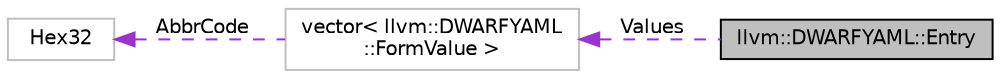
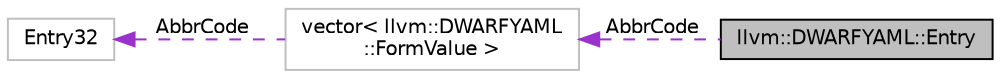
edge "llvm::DWARFYAML::Entry" -> "vector< llvm::DWARFYAML ::FormValue >": label " Values" -> " AbbrCode"
node "Hex32": label "Hex32" -> "Entry32"
